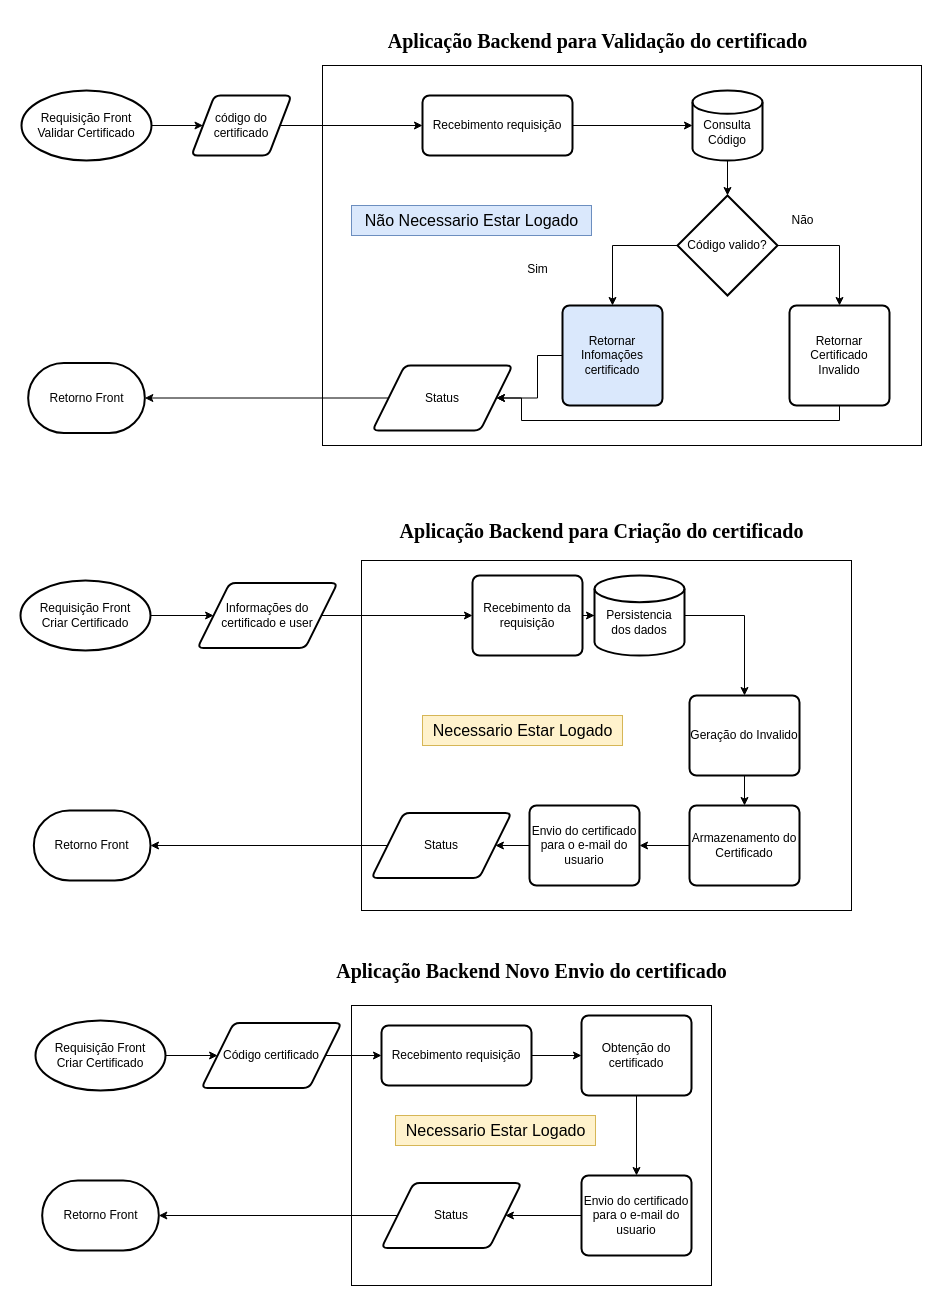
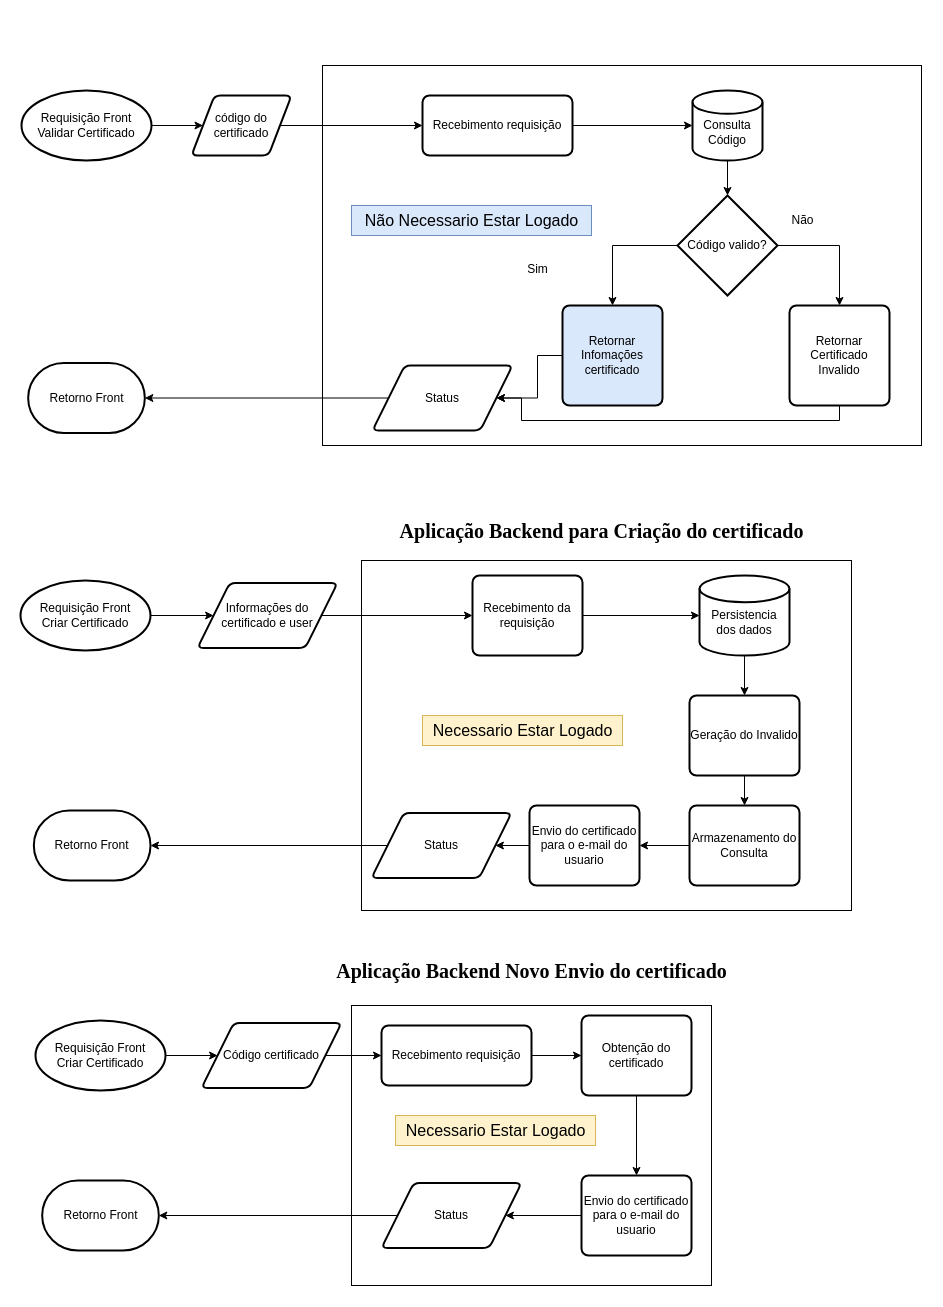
node "Aplicação Backend para Validação do certificado": removed
node "Persistencia dos dados": moved (640, 616) -> (745, 616)
node "Armazenamento do Certificado": label "Armazenamento do Certificado" -> "Armazenamento do Consulta"
